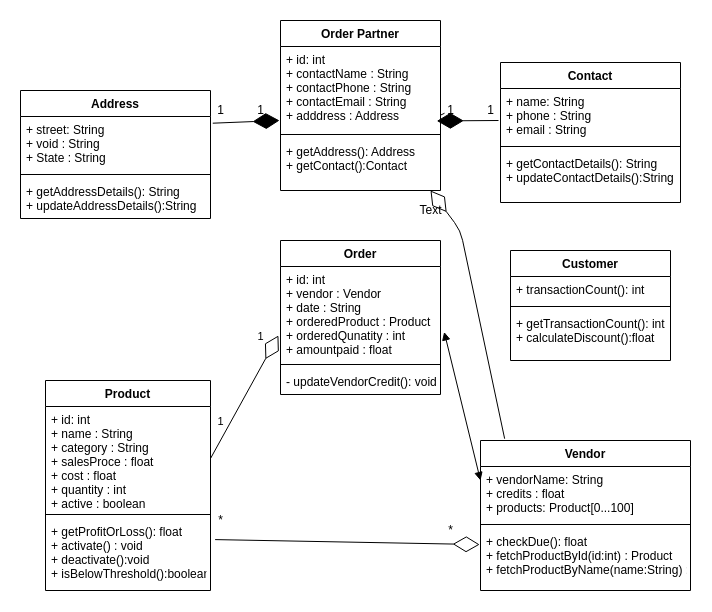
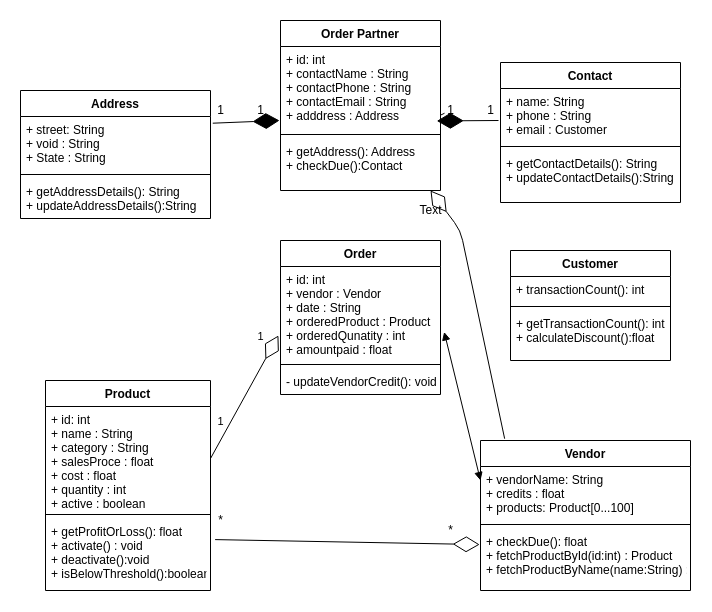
node "+ name: String + phone : String + email : String": label "+ name: String + phone : String + email : String" -> "+ name: String + phone : String + email : Customer"
node "+ getAddress(): Address + getContact():Contact": label "+ getAddress(): Address + getContact():Contact" -> "+ getAddress(): Address + checkDue():Contact"
